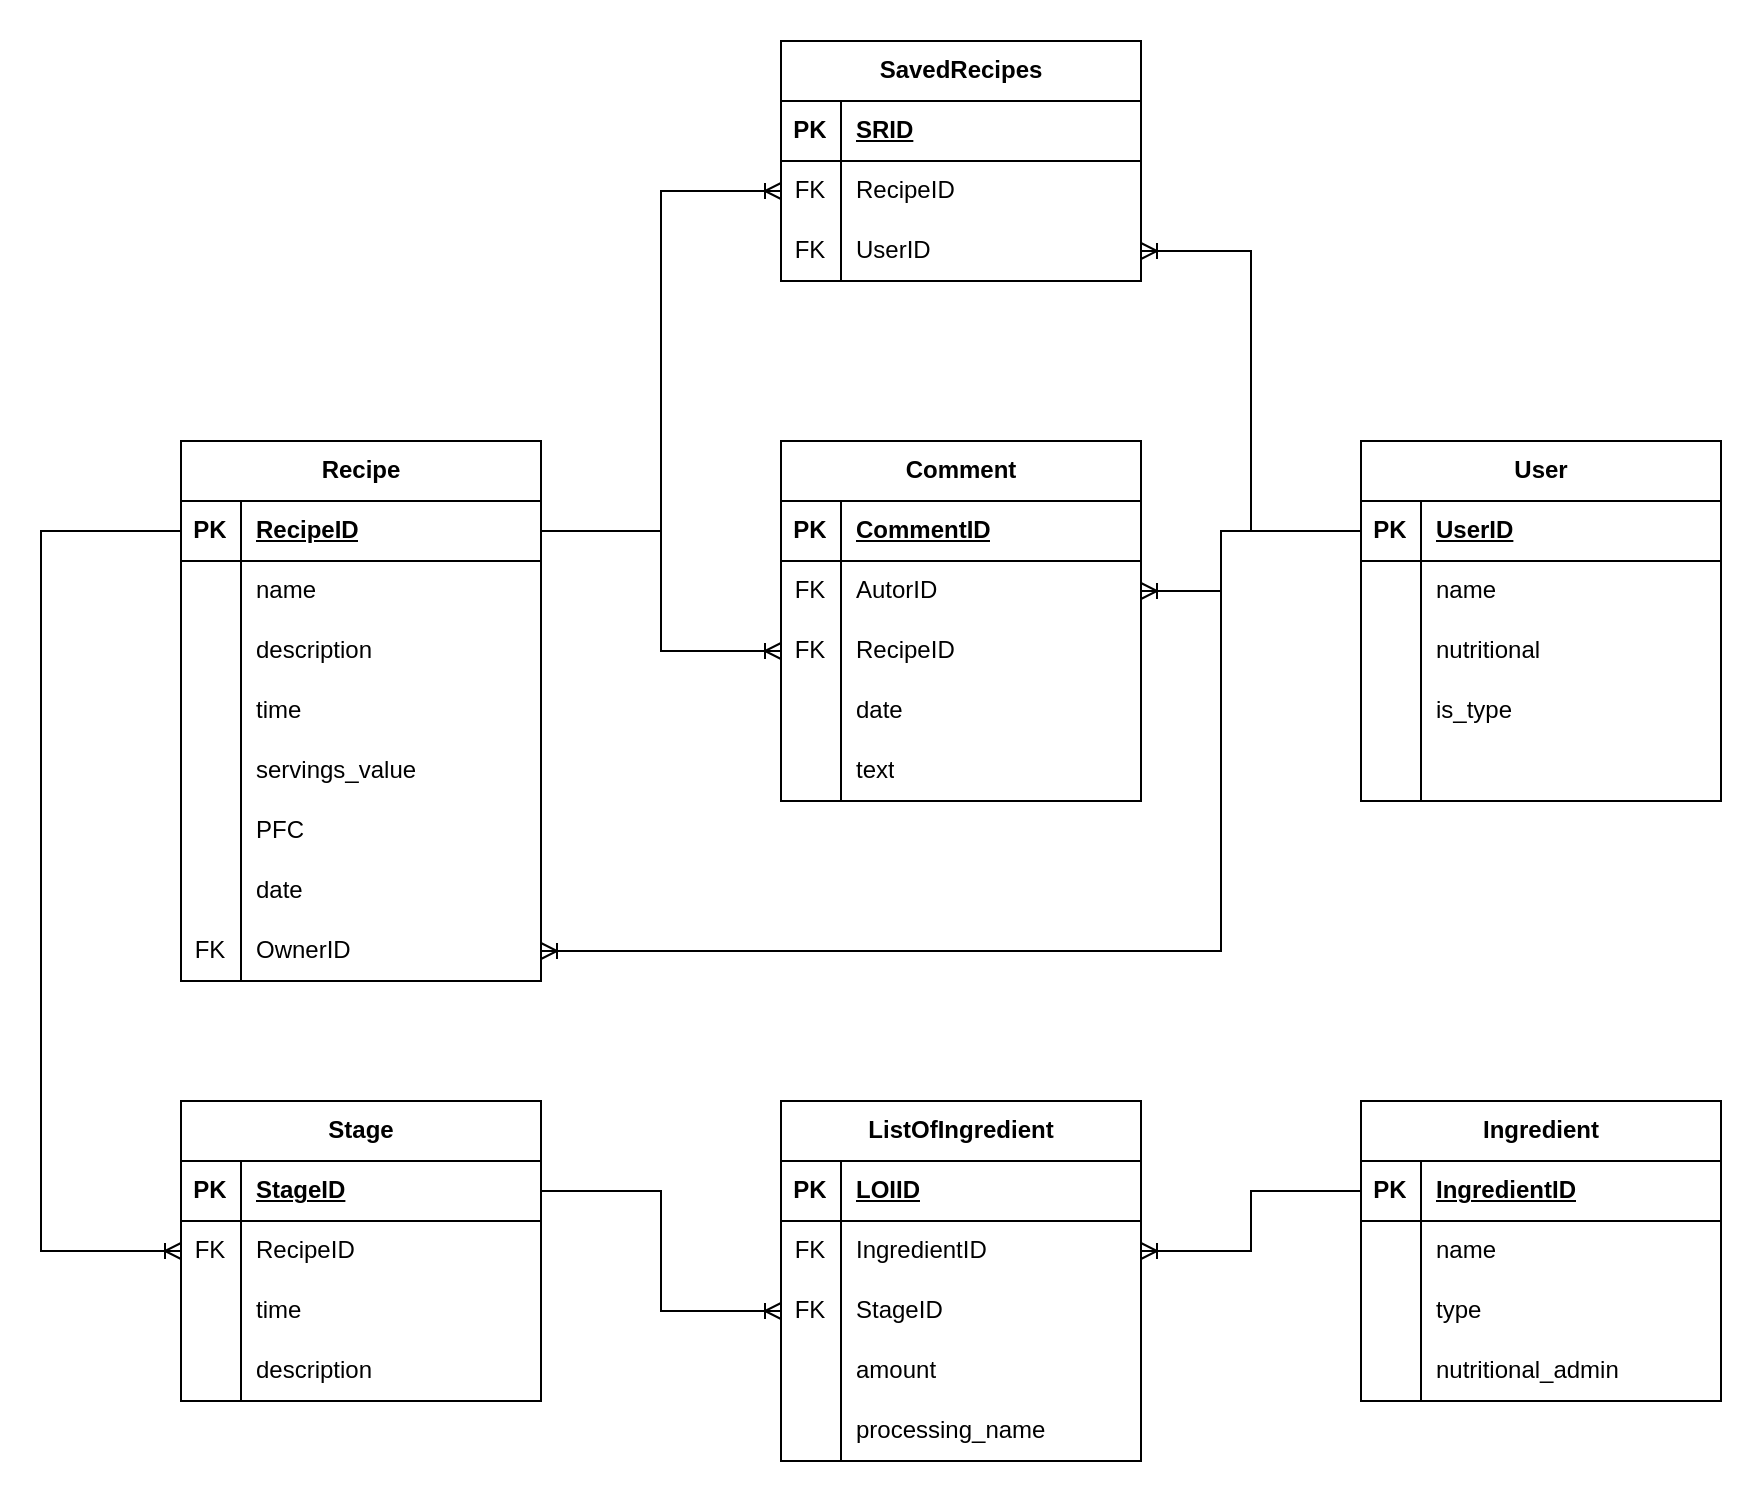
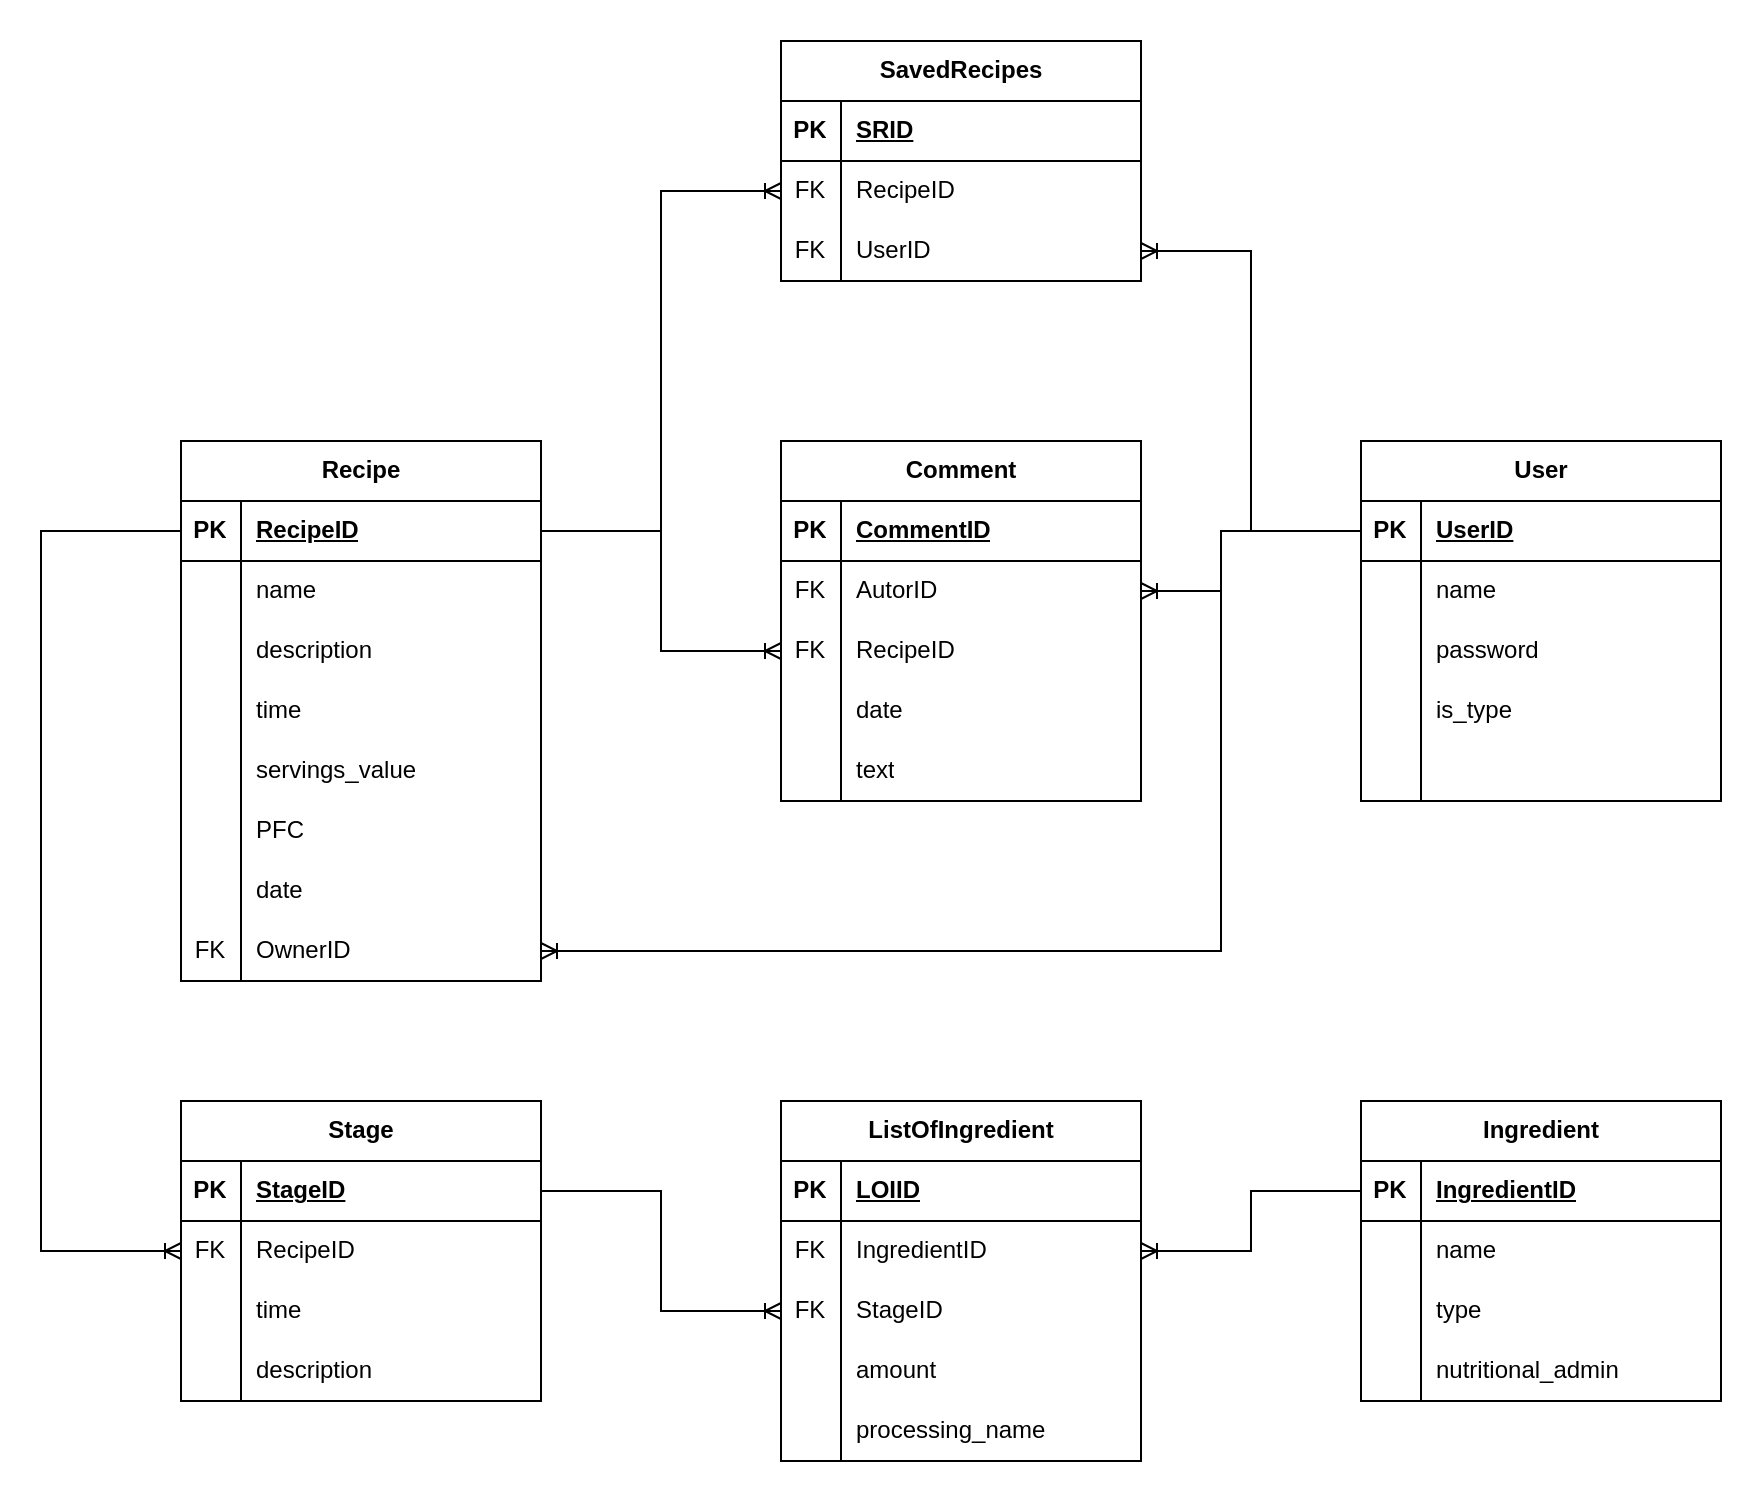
node "nutritional": label "nutritional" -> "password"
